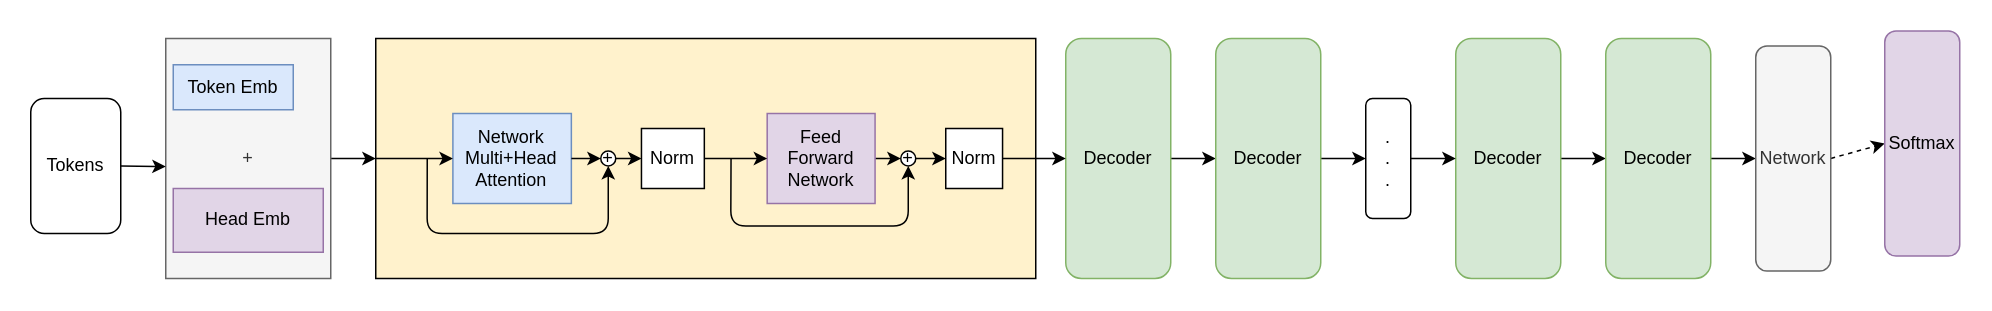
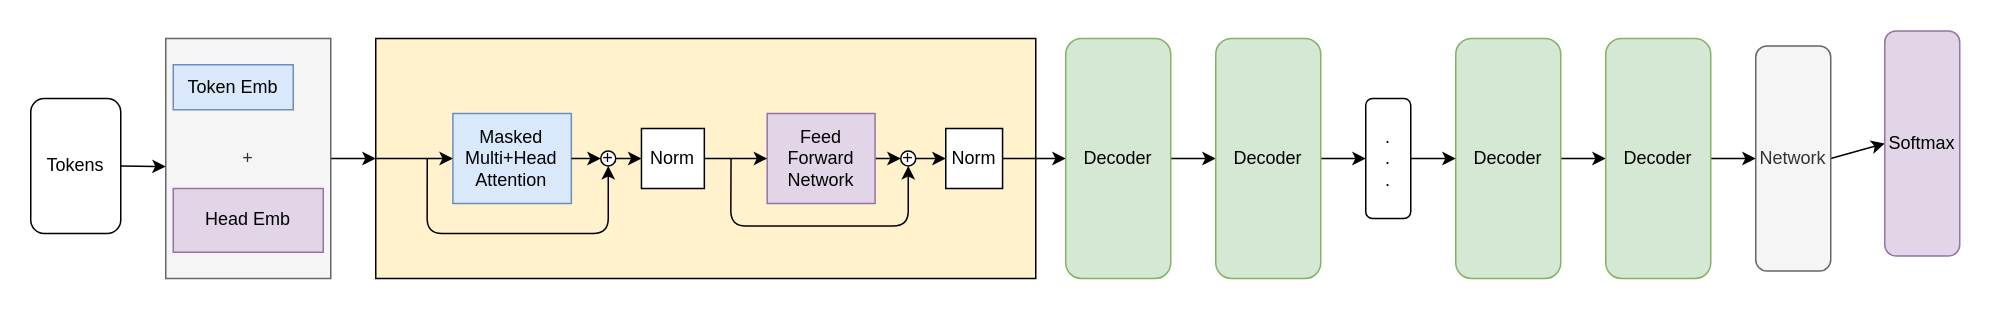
edge "Network" -> "Softmax": style dashed -> solid
node "Network Multi+Head Attention": label "Network Multi+Head Attention" -> "Masked Multi+Head Attention"
